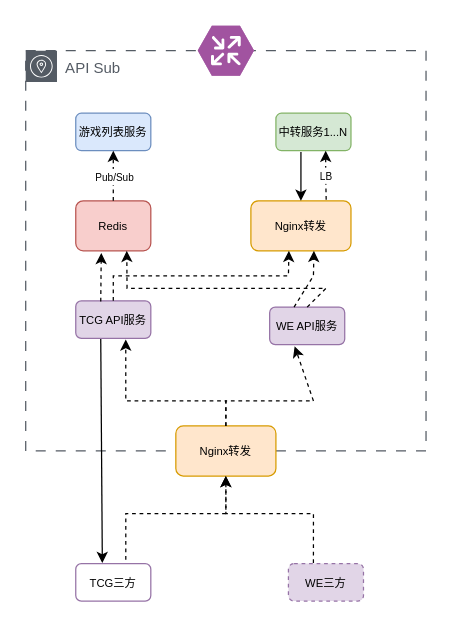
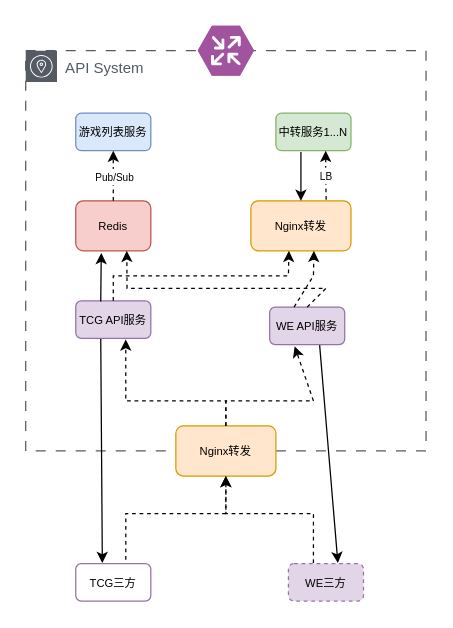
node "API Sub": label "API Sub" -> "API System"
edge "TCG API服务" -> "Redis": style dashed -> solid
edge "WE API服务" -> "WE三方": added
